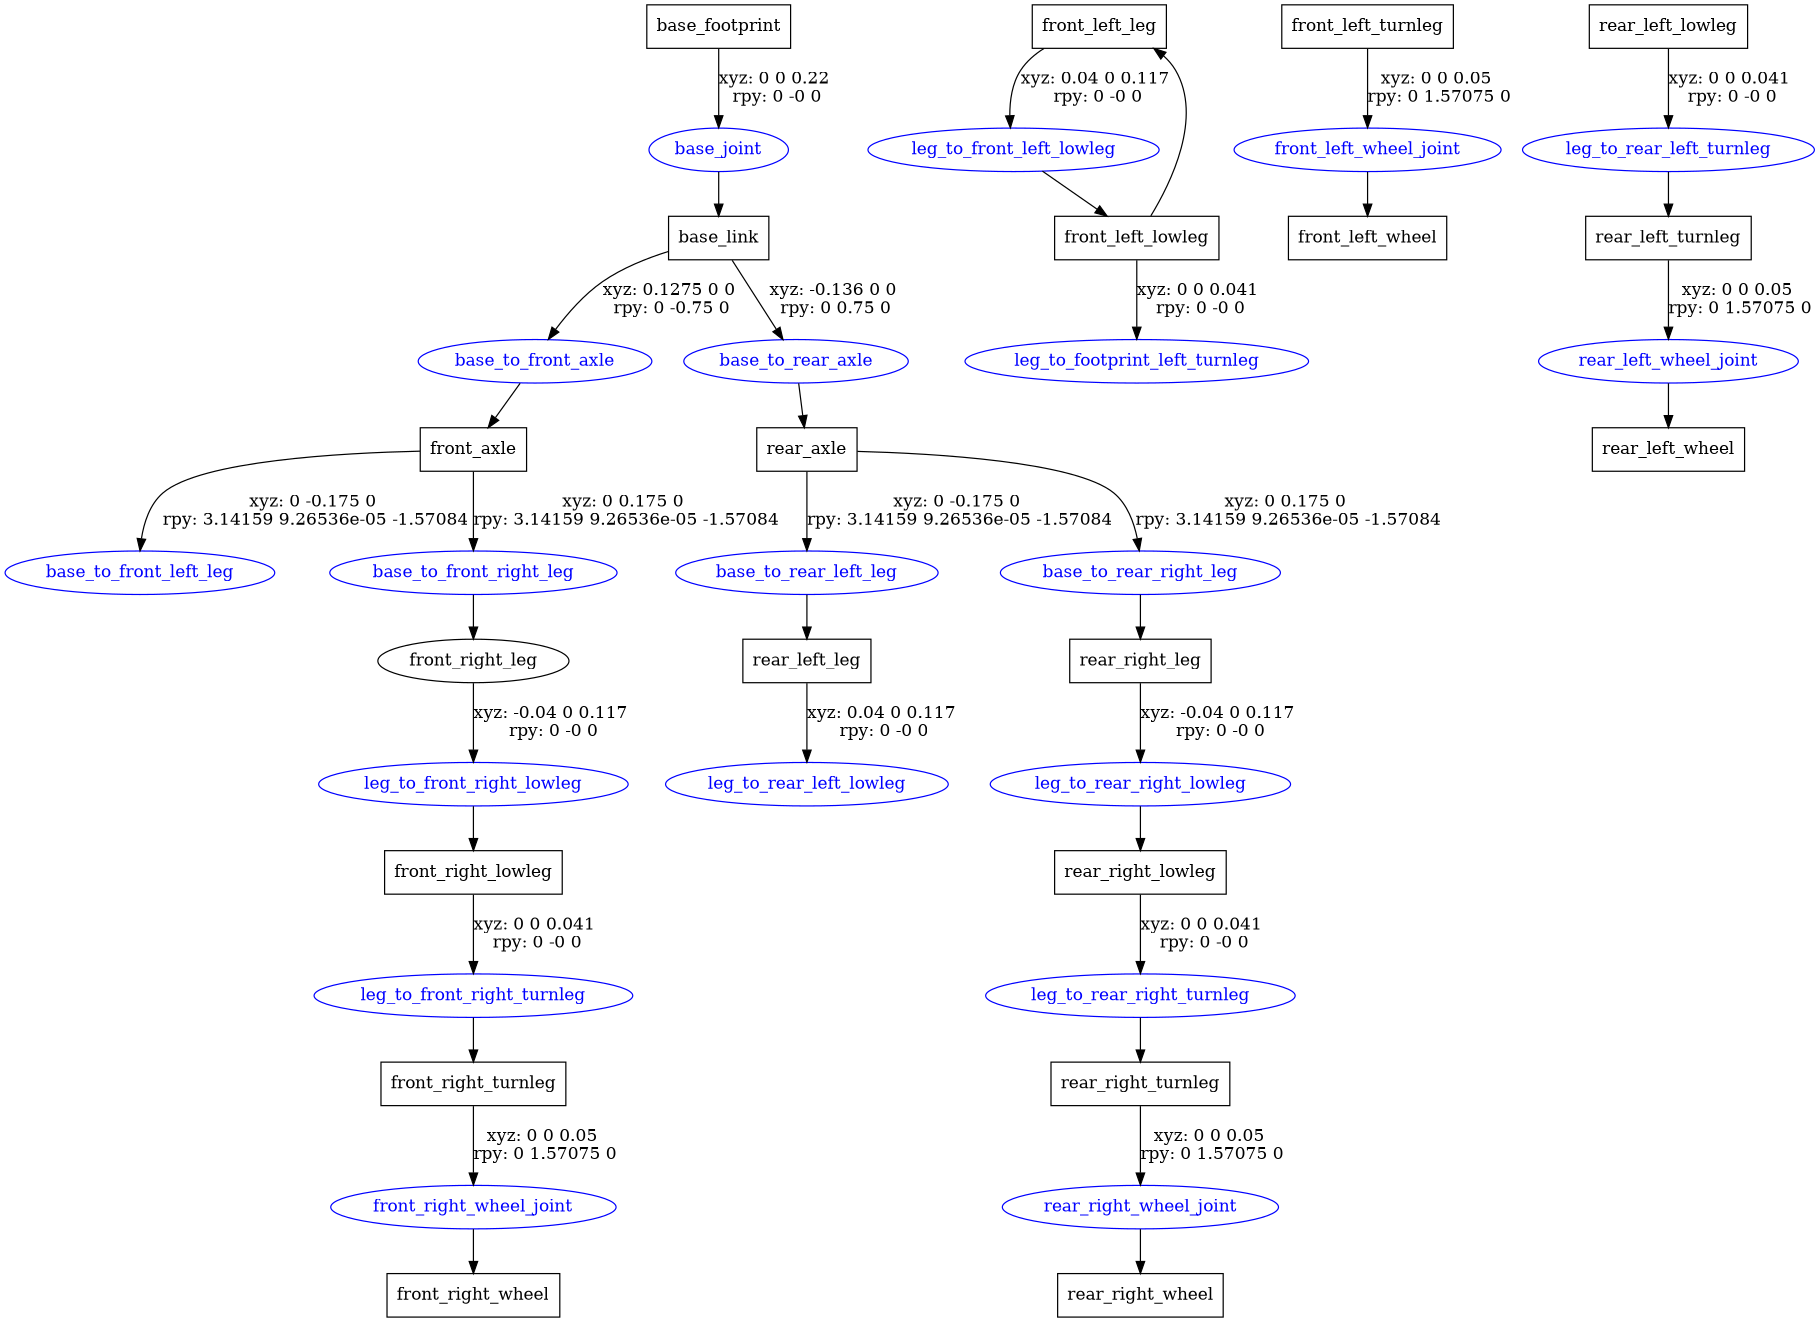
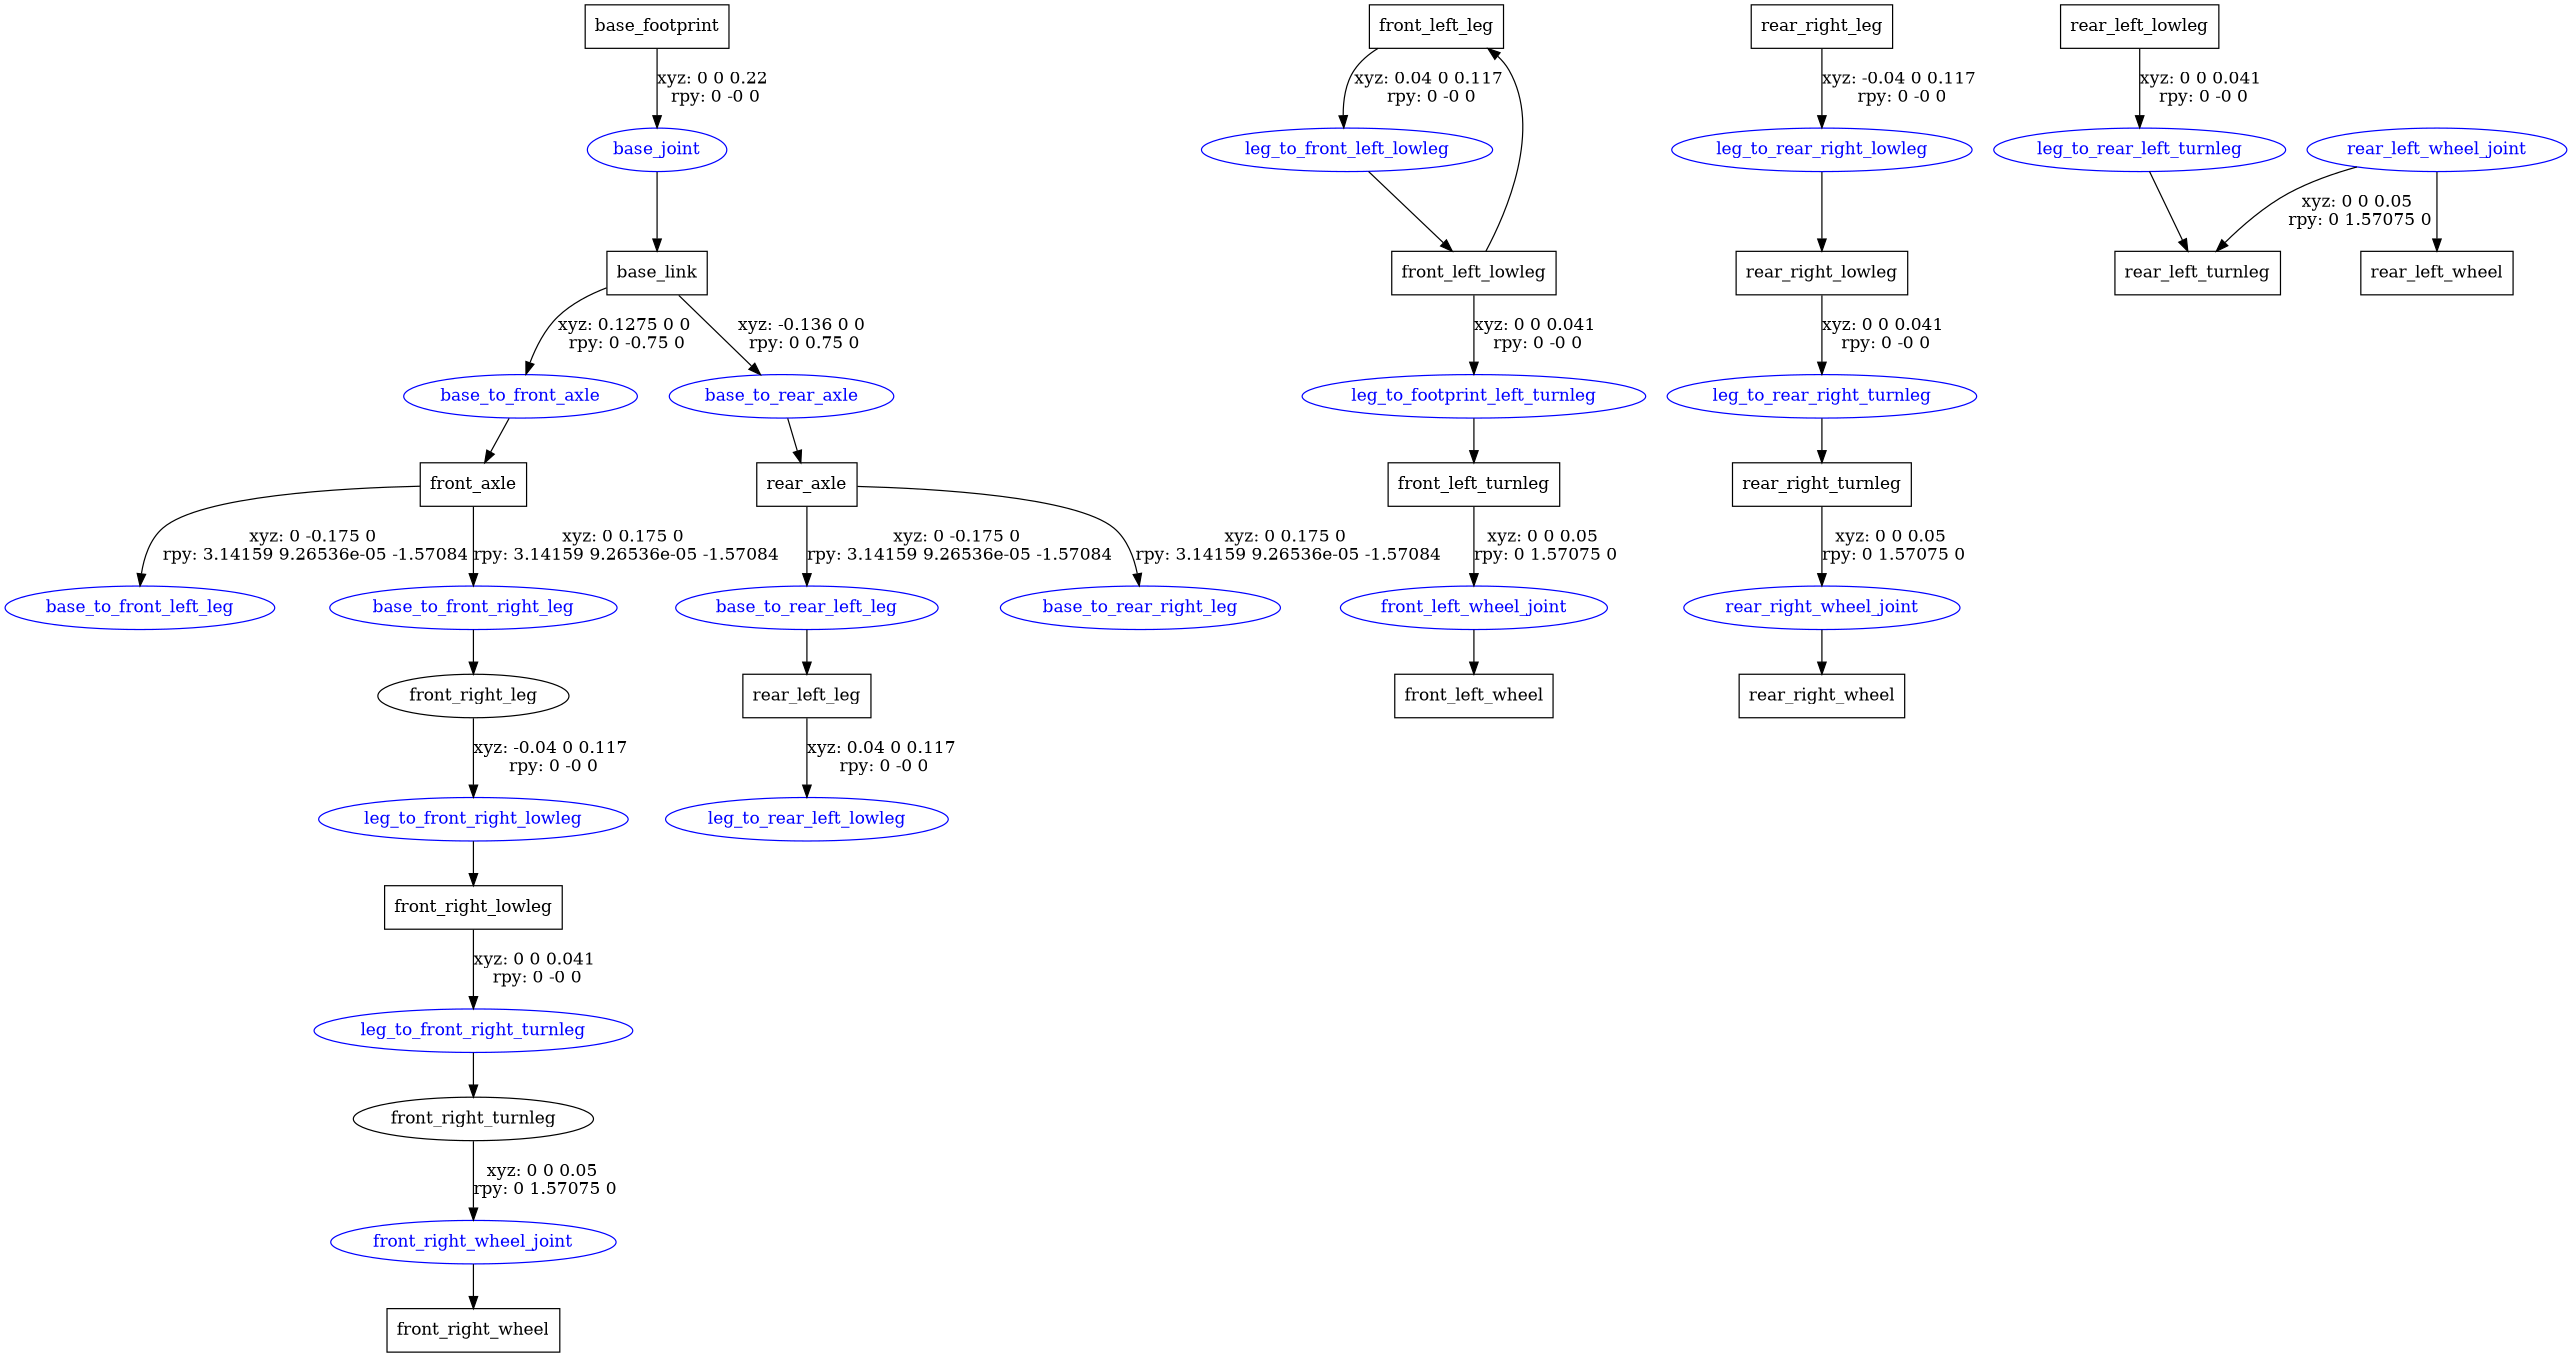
edge "rear_left_turnleg" -> "rear_left_wheel_joint": reversed
edge "leg_to_footprint_left_turnleg" -> "front_left_turnleg": added
edge "base_to_rear_right_leg" -> "rear_right_leg": removed
node "front_right_turnleg": shape box -> ellipse
